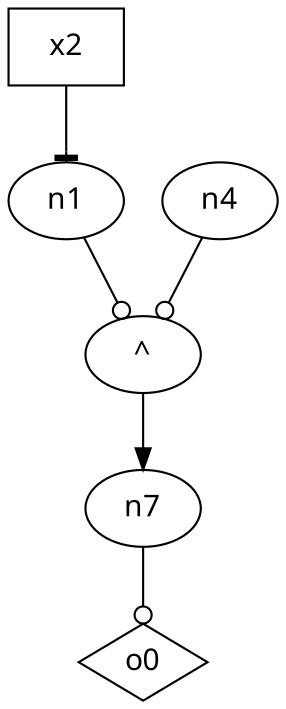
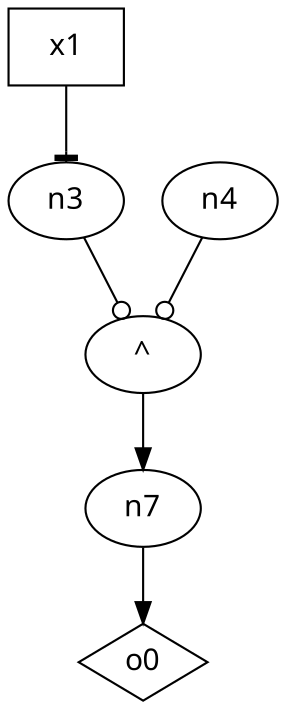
node "x2": label "x2" -> "x1"
node "n1": label "n1" -> "n3"
edge "n7" -> "o0": arrowhead odot -> normal
